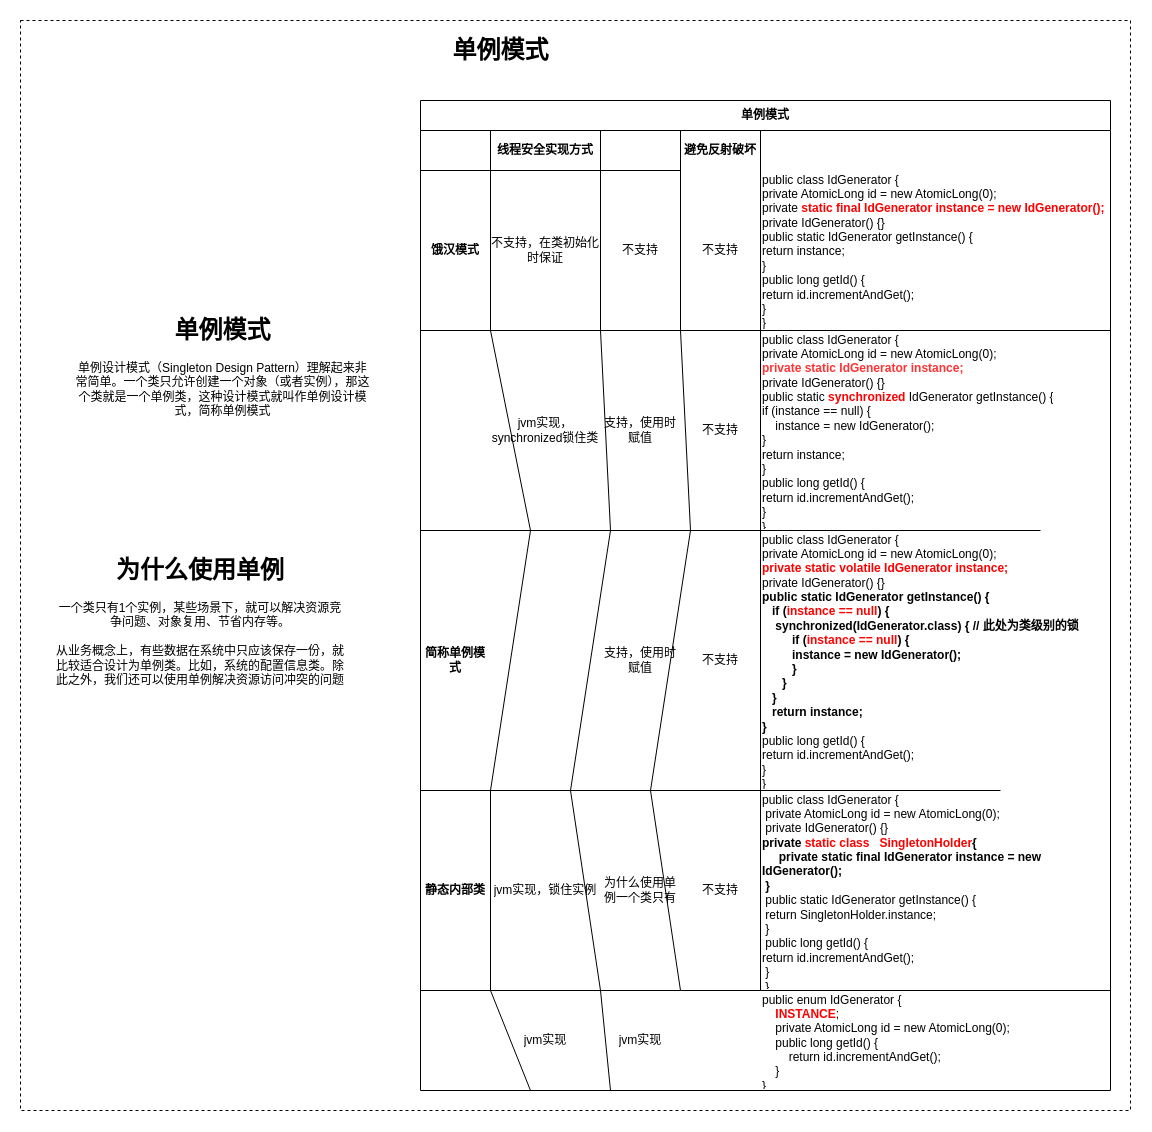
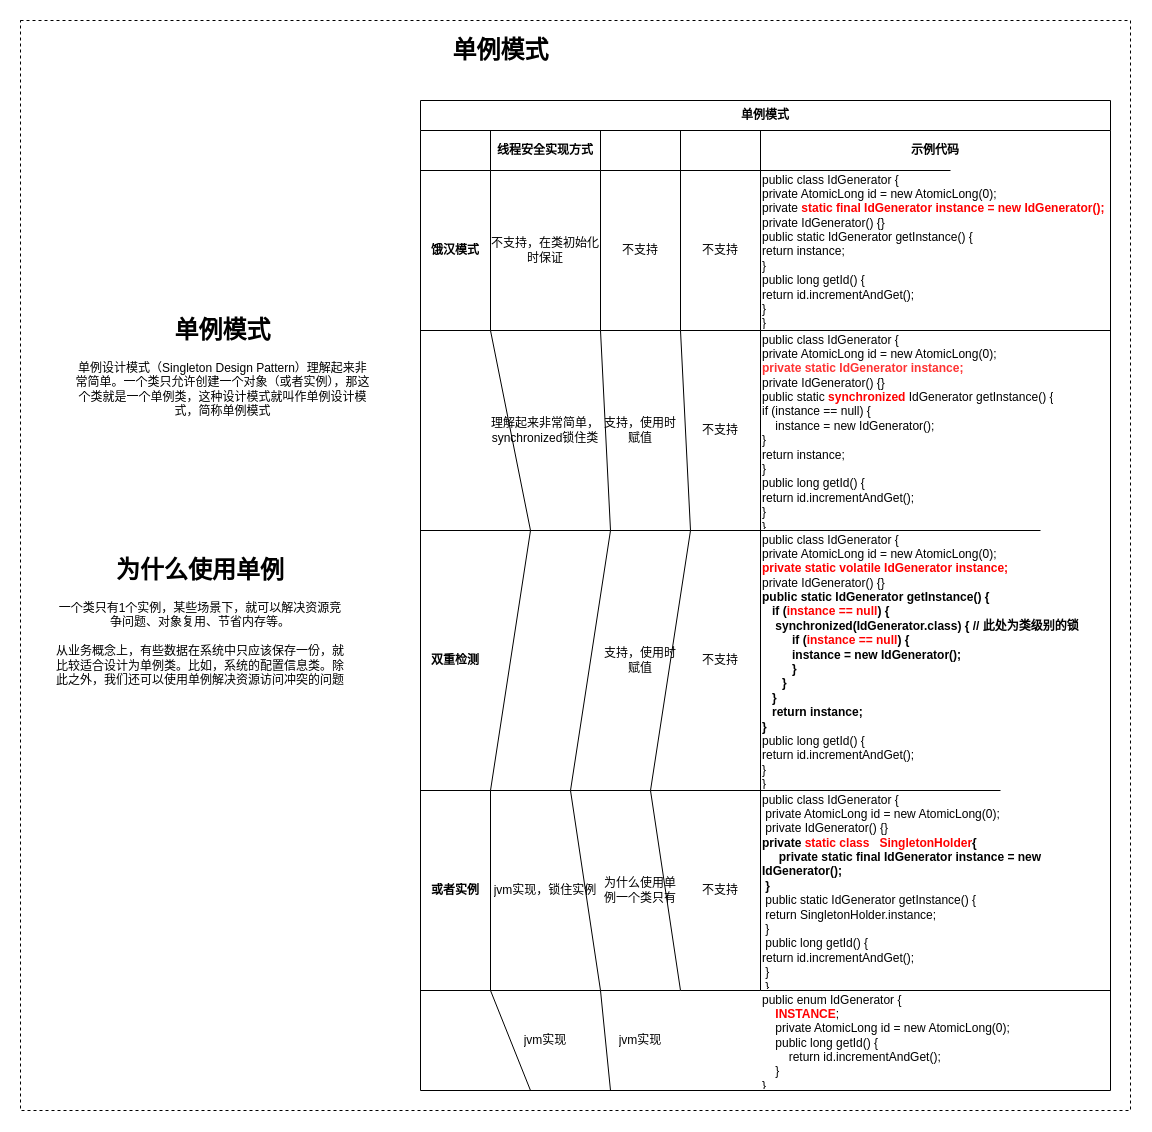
node "避免反射破坏": removed
node "示例代码": added
node "jvm实现，synchronized锁住类": label "jvm实现，synchronized锁住类" -> "理解起来非常简单，synchronized锁住类"
node "简称单例模式": label "简称单例模式" -> "双重检测"
node "静态内部类": label "静态内部类" -> "或者实例"
